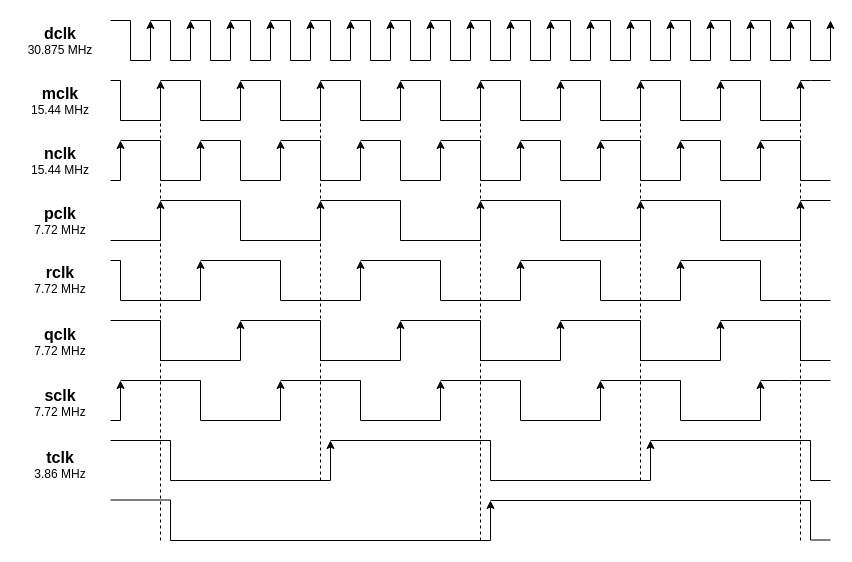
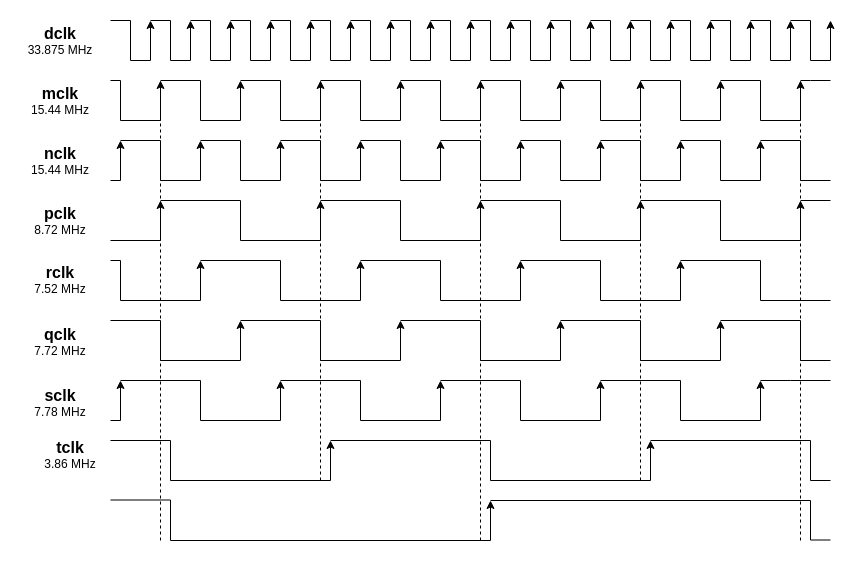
node "dclk 30.875 MHz": label "dclk 30.875 MHz" -> "dclk 33.875 MHz"
node "pclk 7.72 MHz": label "pclk 7.72 MHz" -> "pclk 8.72 MHz"
node "rclk 7.72 MHz": label "rclk 7.72 MHz" -> "rclk 7.52 MHz"
node "sclk 7.72 MHz": label "sclk 7.72 MHz" -> "sclk 7.78 MHz"
node "tclk 3.86 MHz": moved (61, 464) -> (71, 454)
